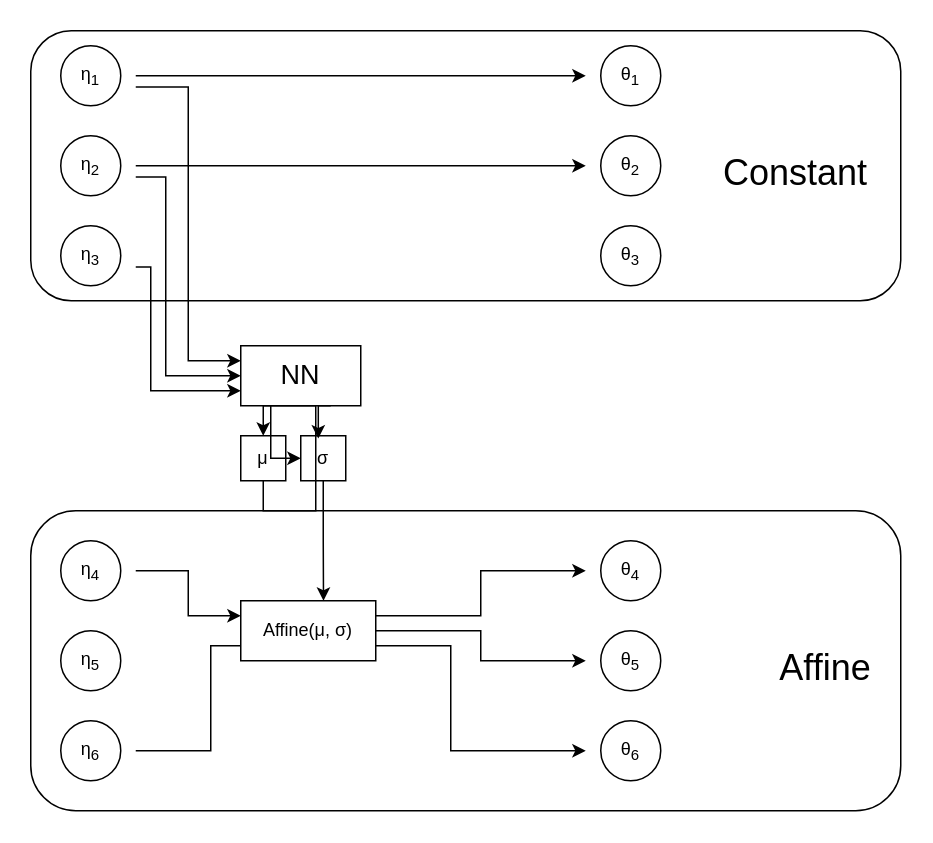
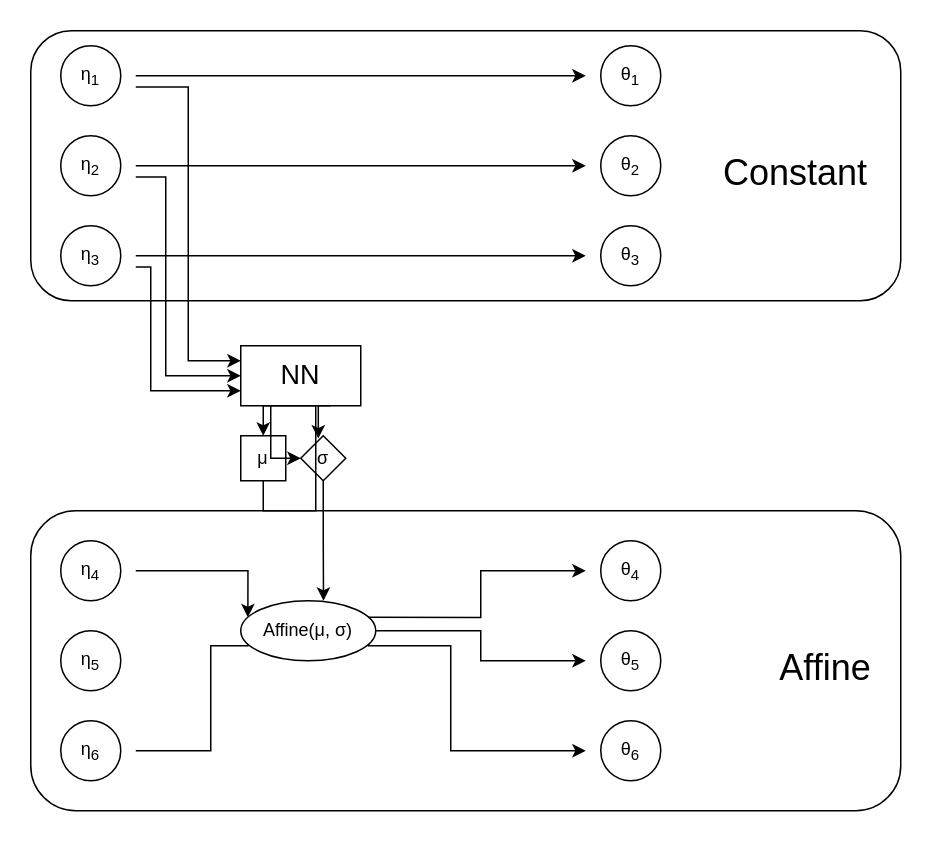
edge "η3" -> "θ3": added
node "σ": shape rectangle -> diamond
node "Affine(μ, σ)": shape rectangle -> ellipse
